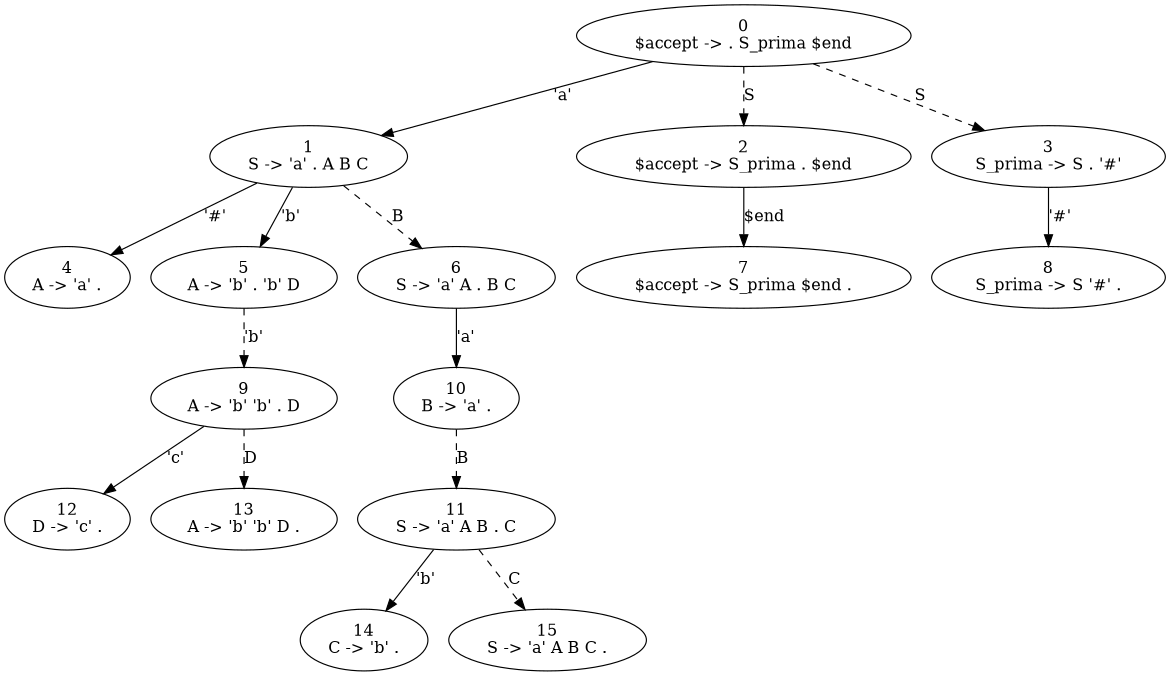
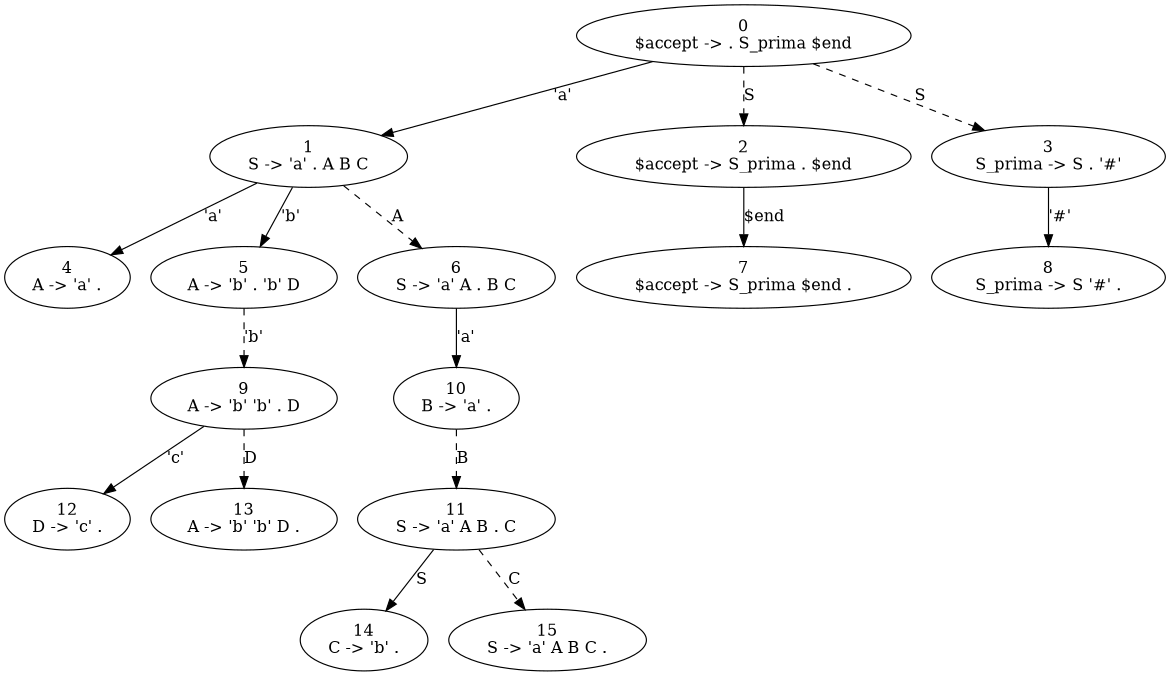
edge "1 S -> 'a' . A B C" -> "4 A -> 'a' .": label "'#'" -> "'a'"
edge "1 S -> 'a' . A B C" -> "6 S -> 'a' A . B C": label "B" -> "A"
edge "11 S -> 'a' A B . C" -> "14 C -> 'b' .": label "'b'" -> "S"
